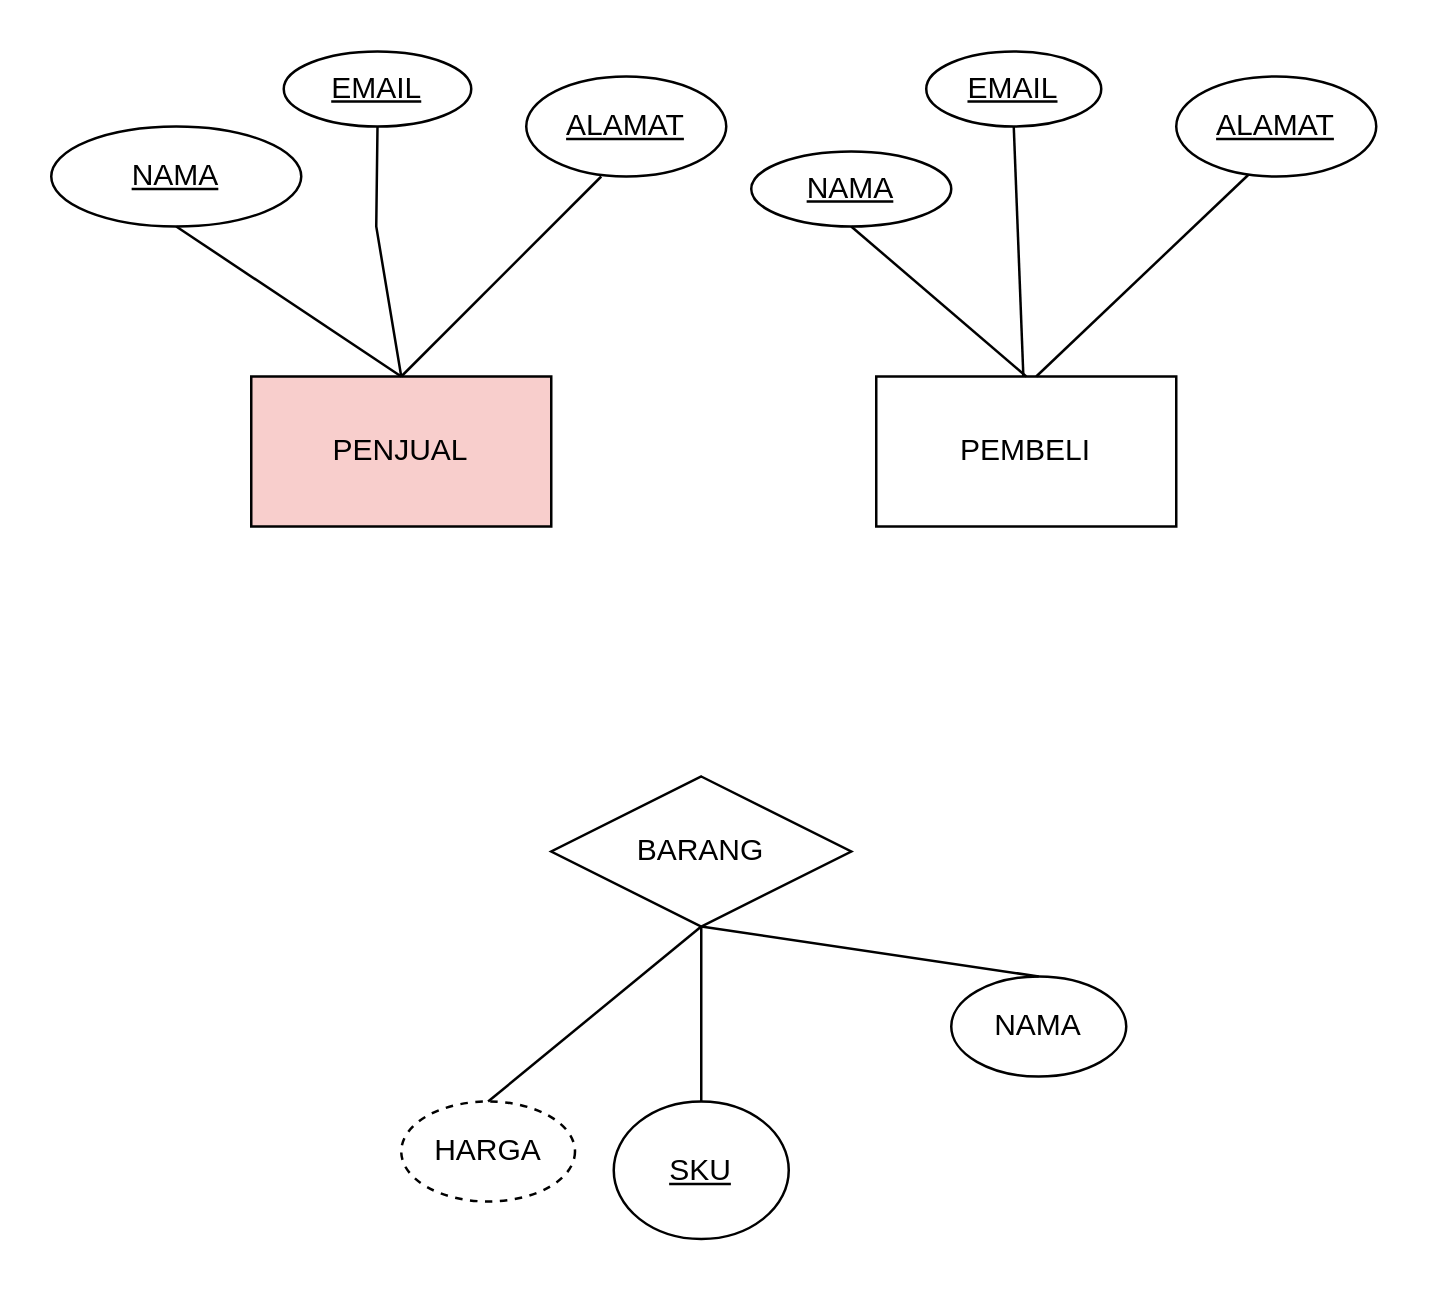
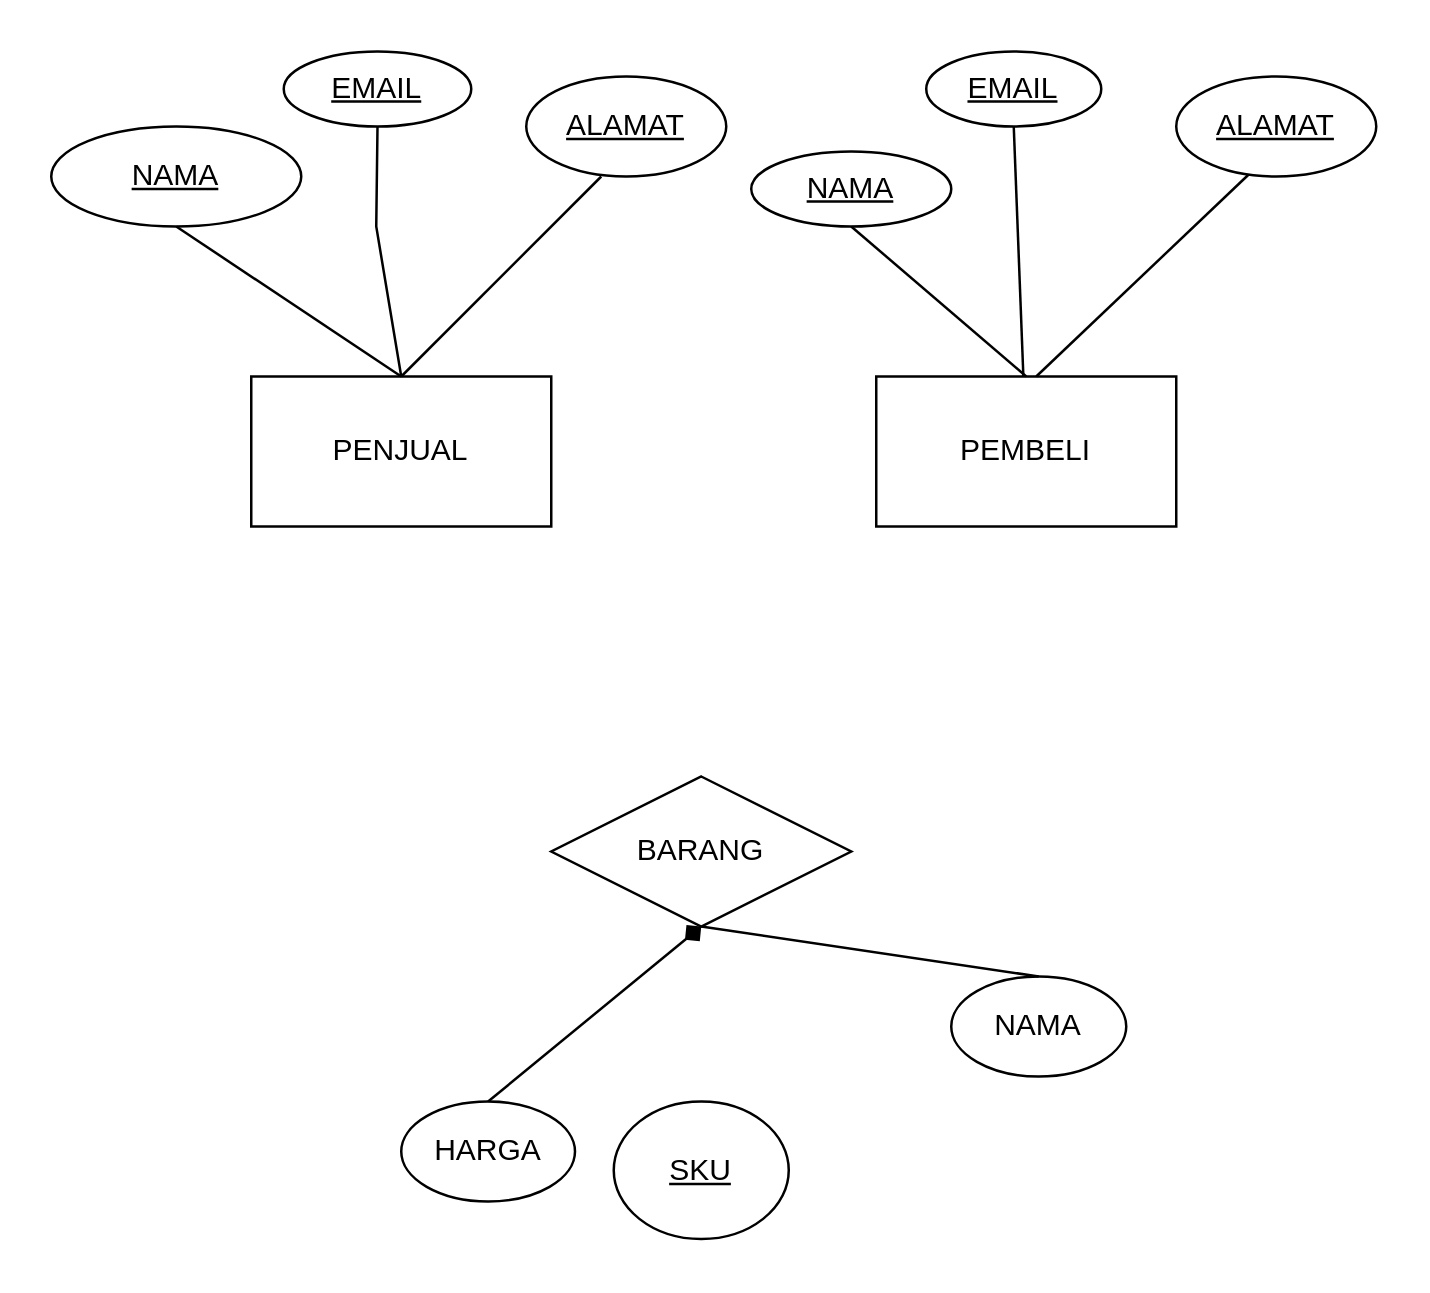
node "PENJUAL": fillcolor #f8cecc -> #ffffff
edge "BARANG" -- "HARGA": arrowhead none -> diamond
edge "BARANG" -- "SKU": removed
node "HARGA": style dashed -> solid
